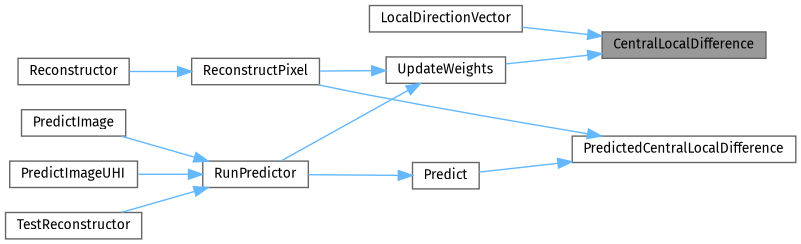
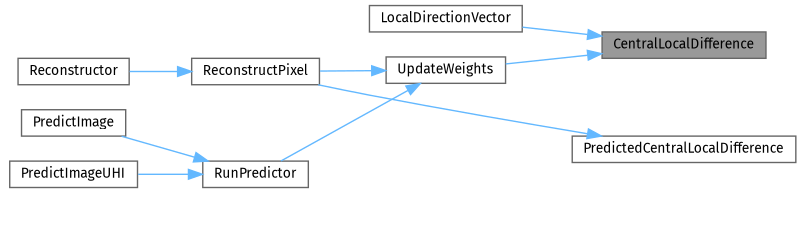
node "Predict": removed
node "TestReconstructor": removed
